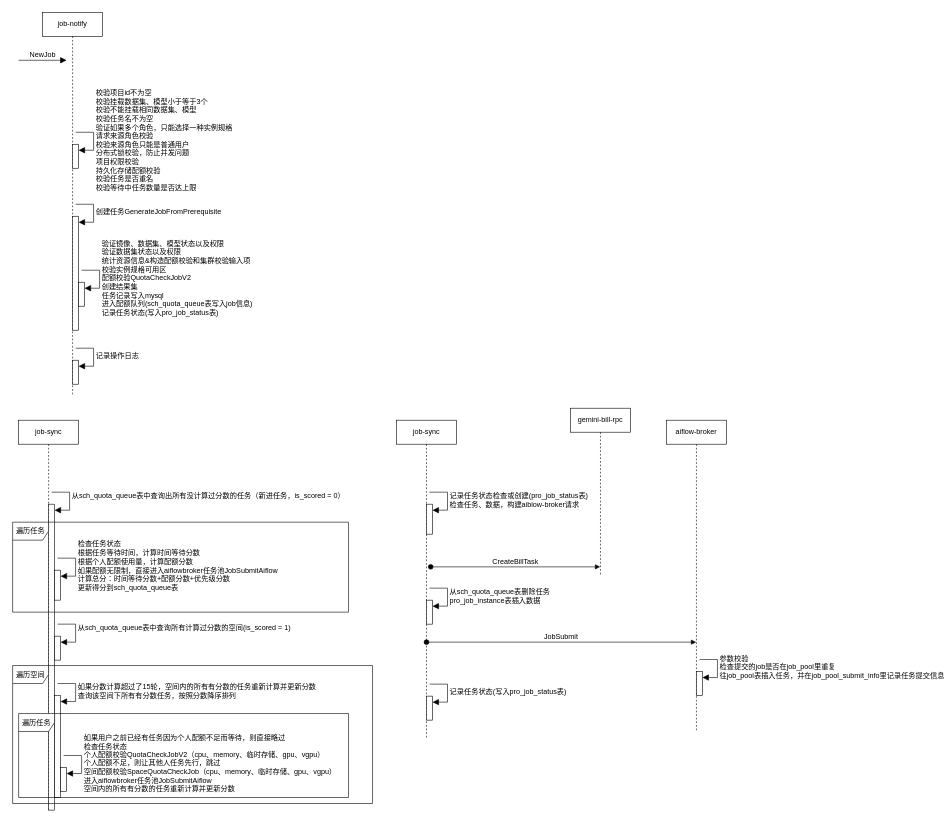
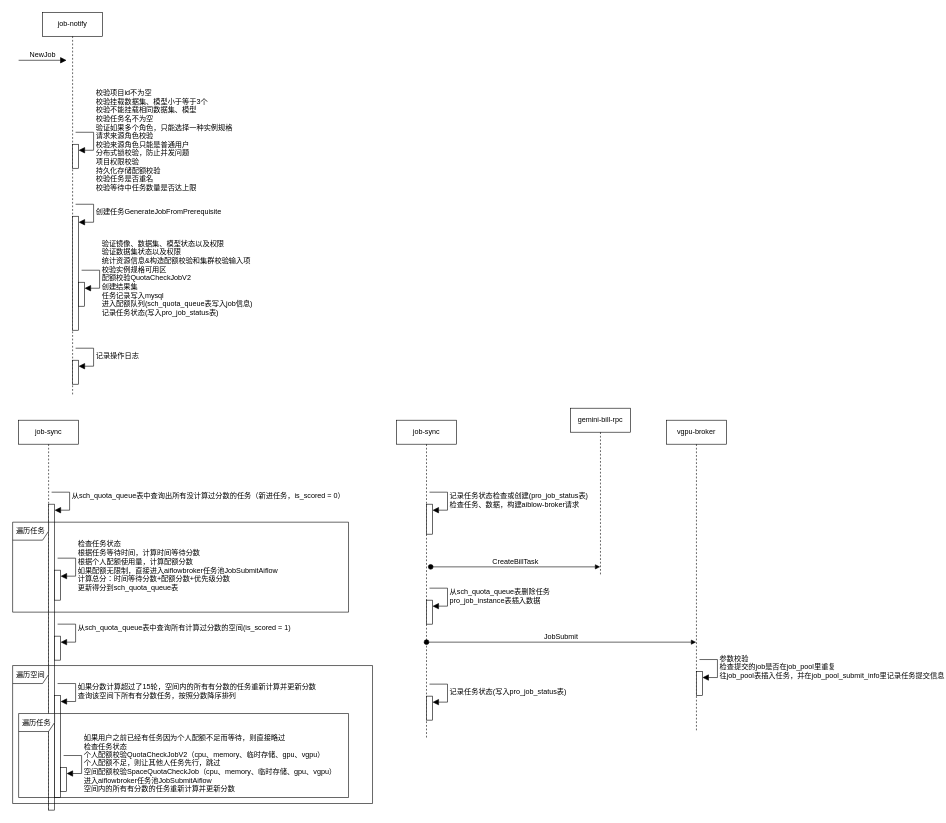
node "aiflow-broker": label "aiflow-broker" -> "vgpu-broker"
